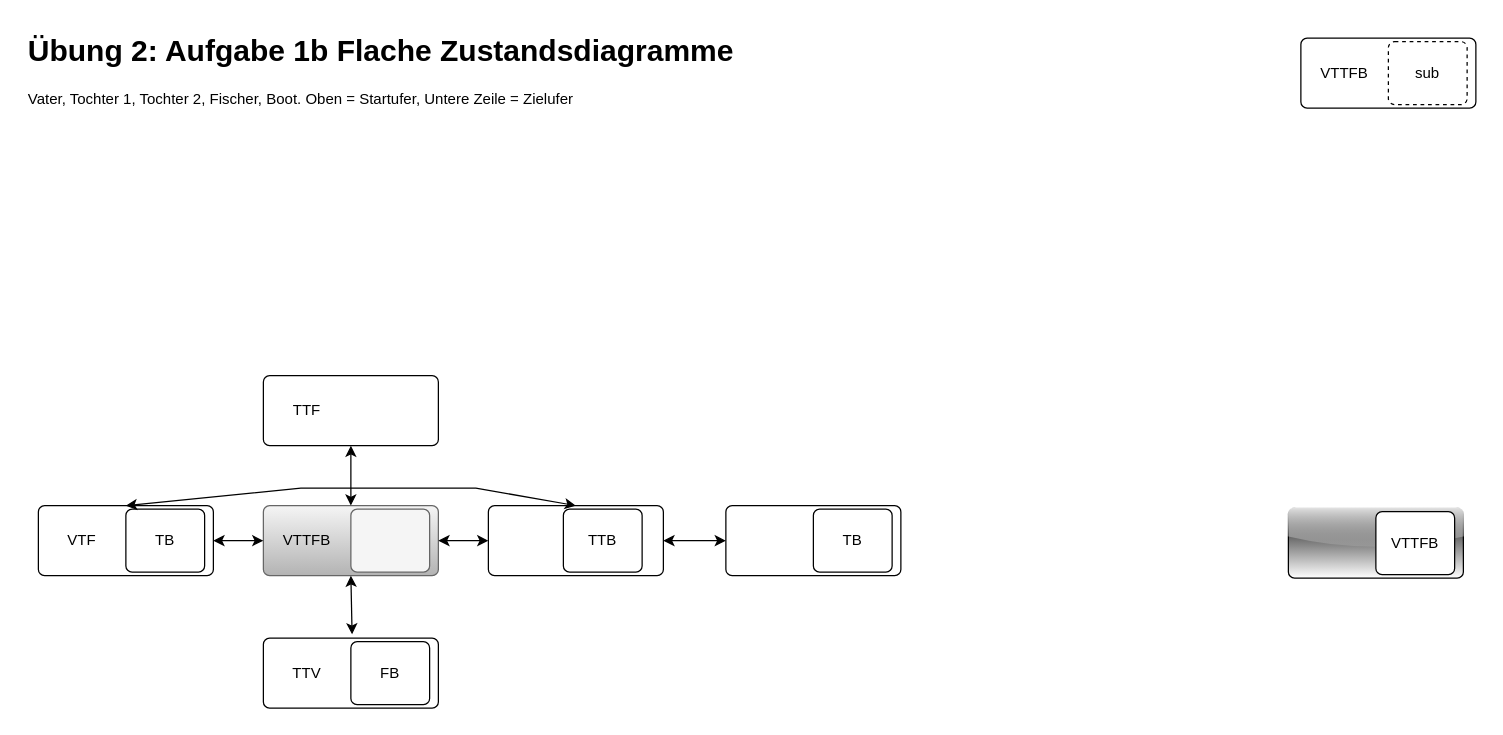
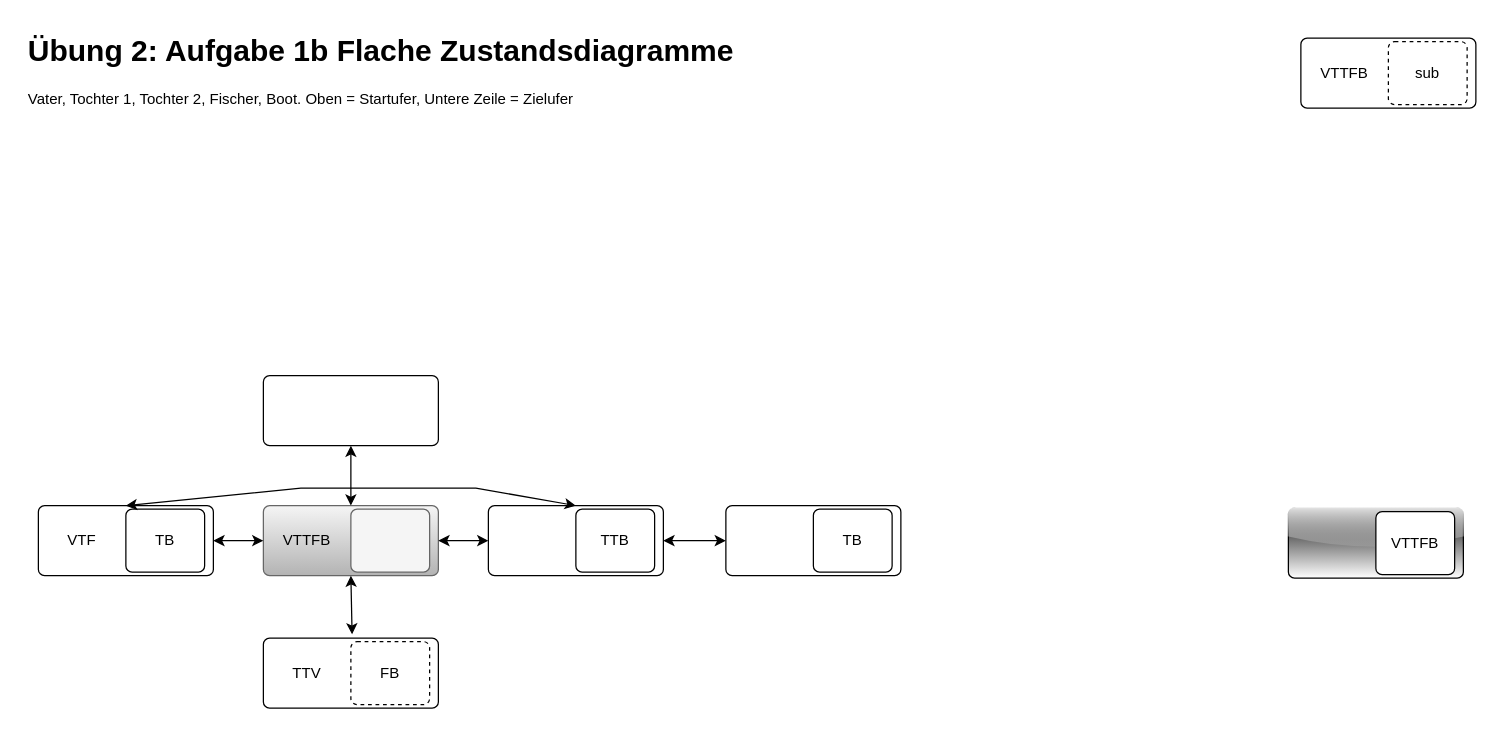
node "TTF": removed
node "TTB": moved (603, 541) -> (615, 541)
node "FB": style solid -> dashed
